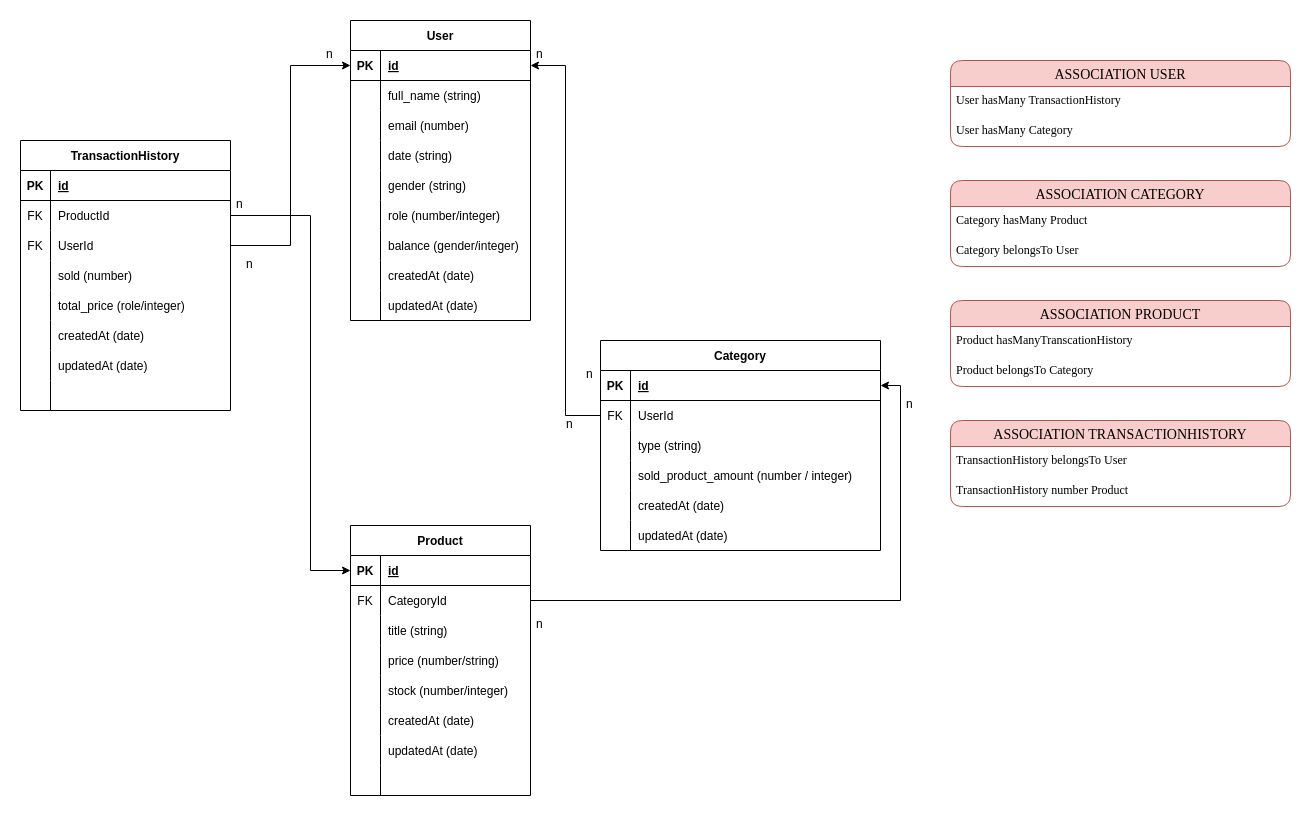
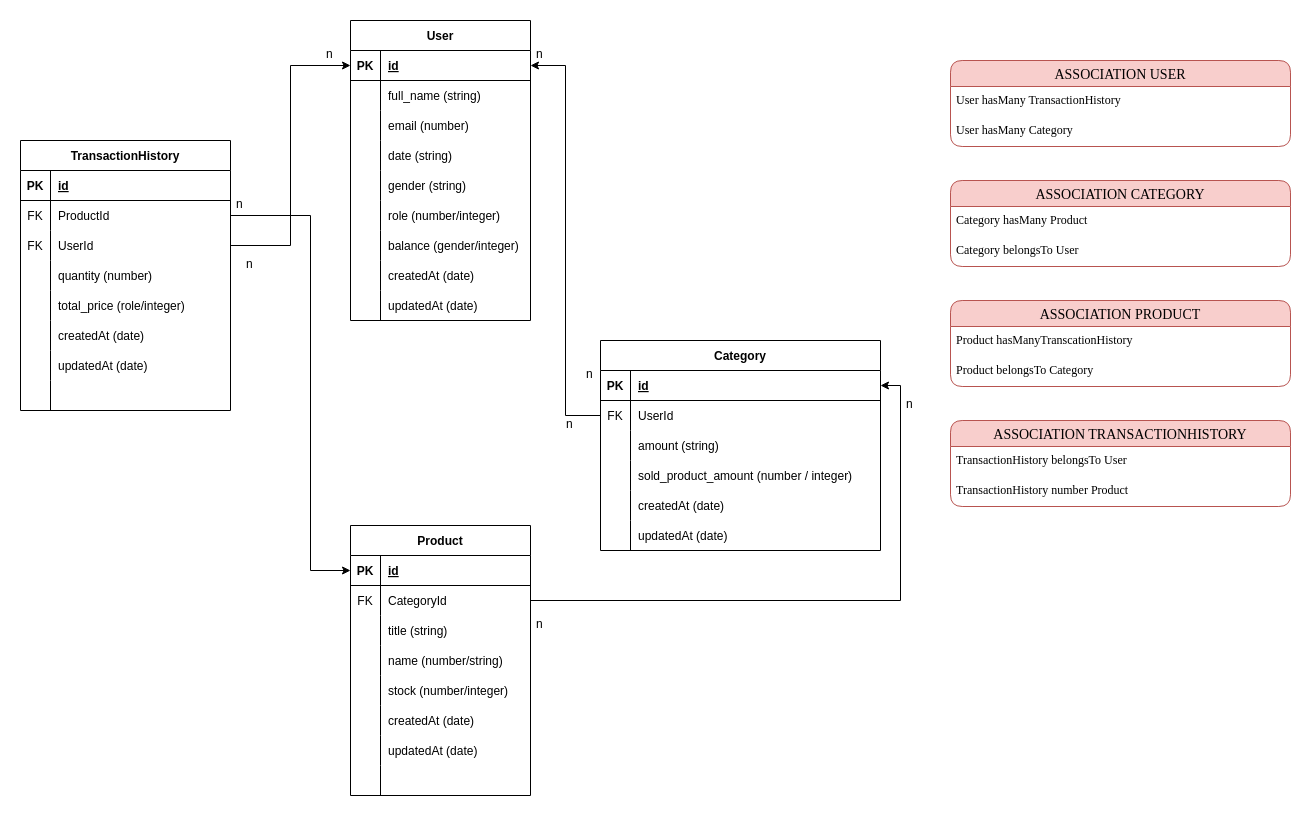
node "sold (number)": label "sold (number)" -> "quantity (number)"
node "type (string)": label "type (string)" -> "amount (string)"
node "price (number/string)": label "price (number/string)" -> "name (number/string)"
